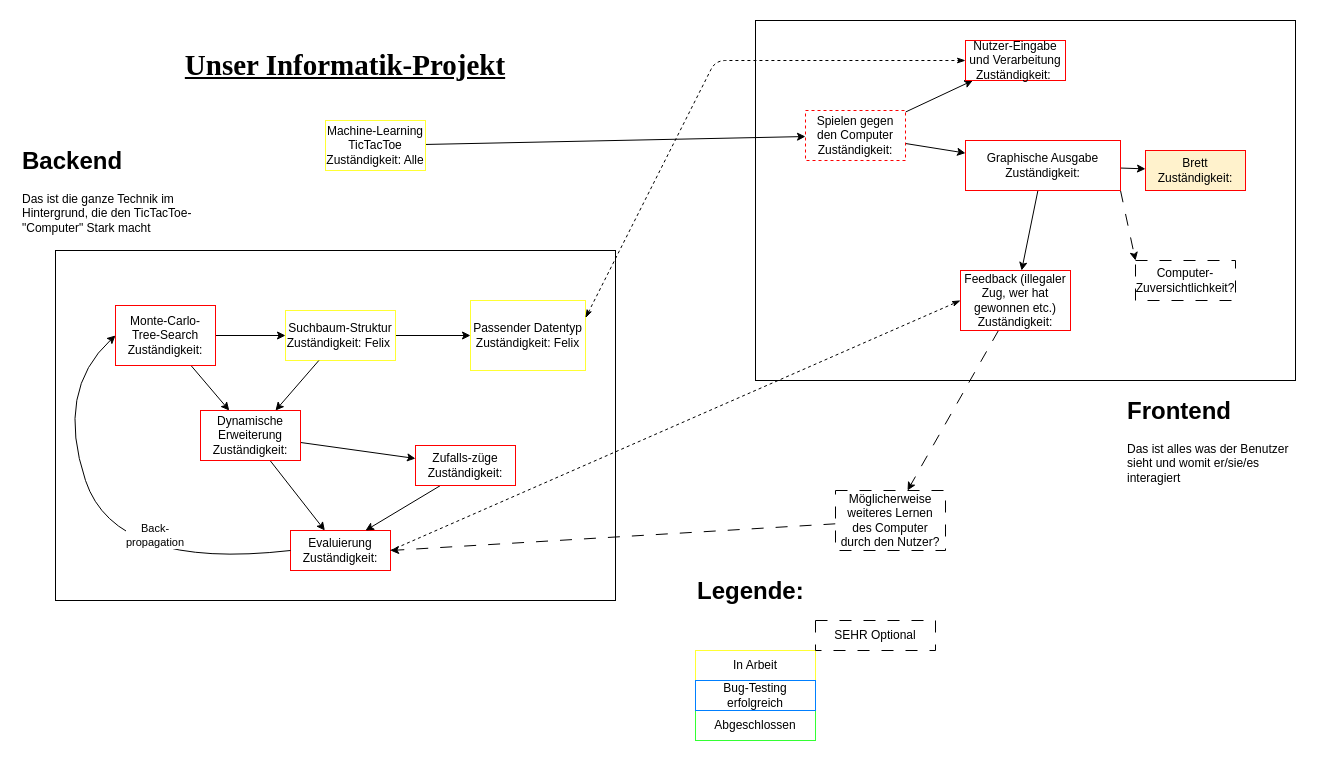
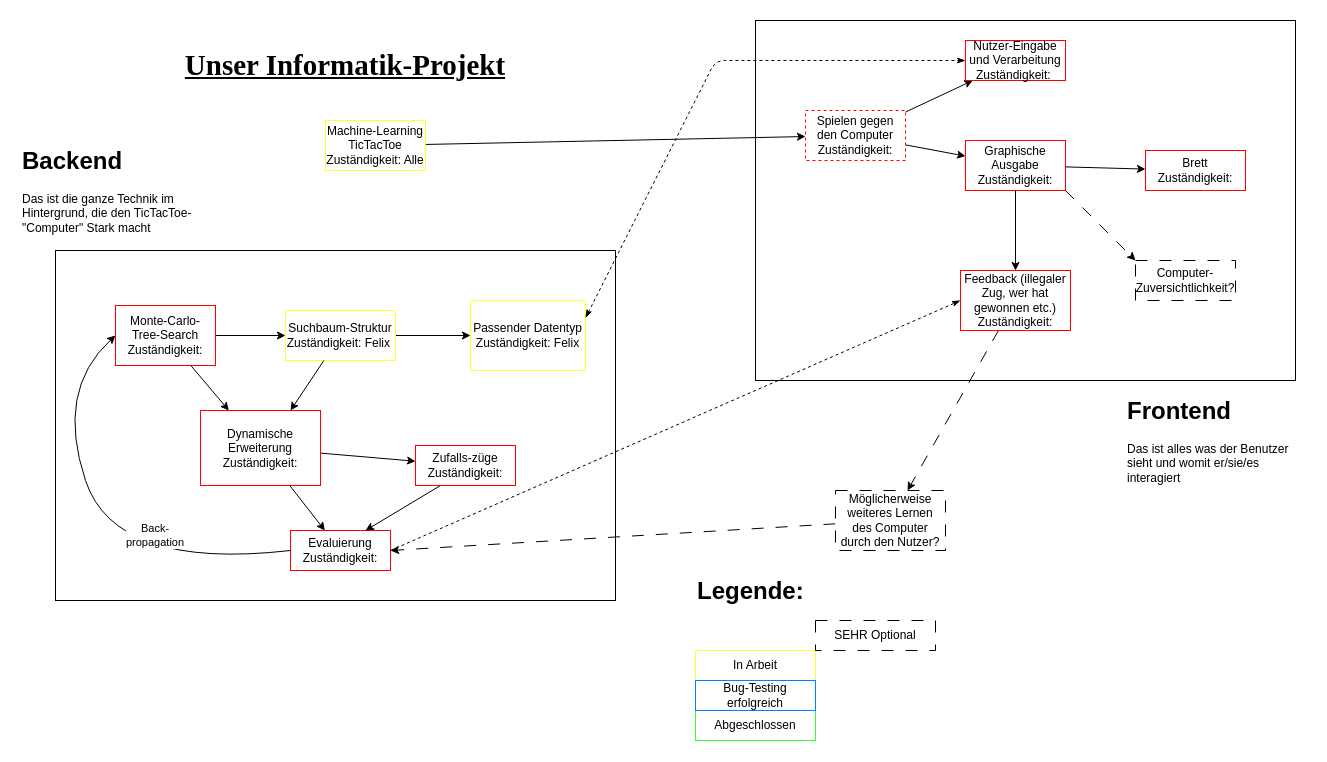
node "Graphische Ausgabe Zuständigkeit:": size 155x50 -> 100x50
node "Brett Zuständigkeit:": fillcolor #fff2cc -> #ffffff
node "Dynamische Erweiterung Zuständigkeit:": size 100x50 -> 120x75
